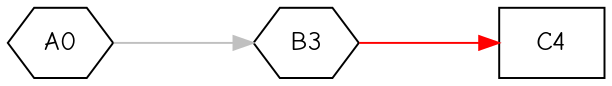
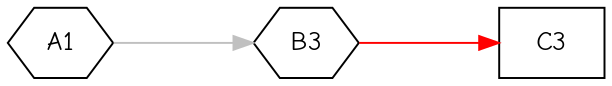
node "A0": label "A0" -> "A1"
node "C4": label "C4" -> "C3"
